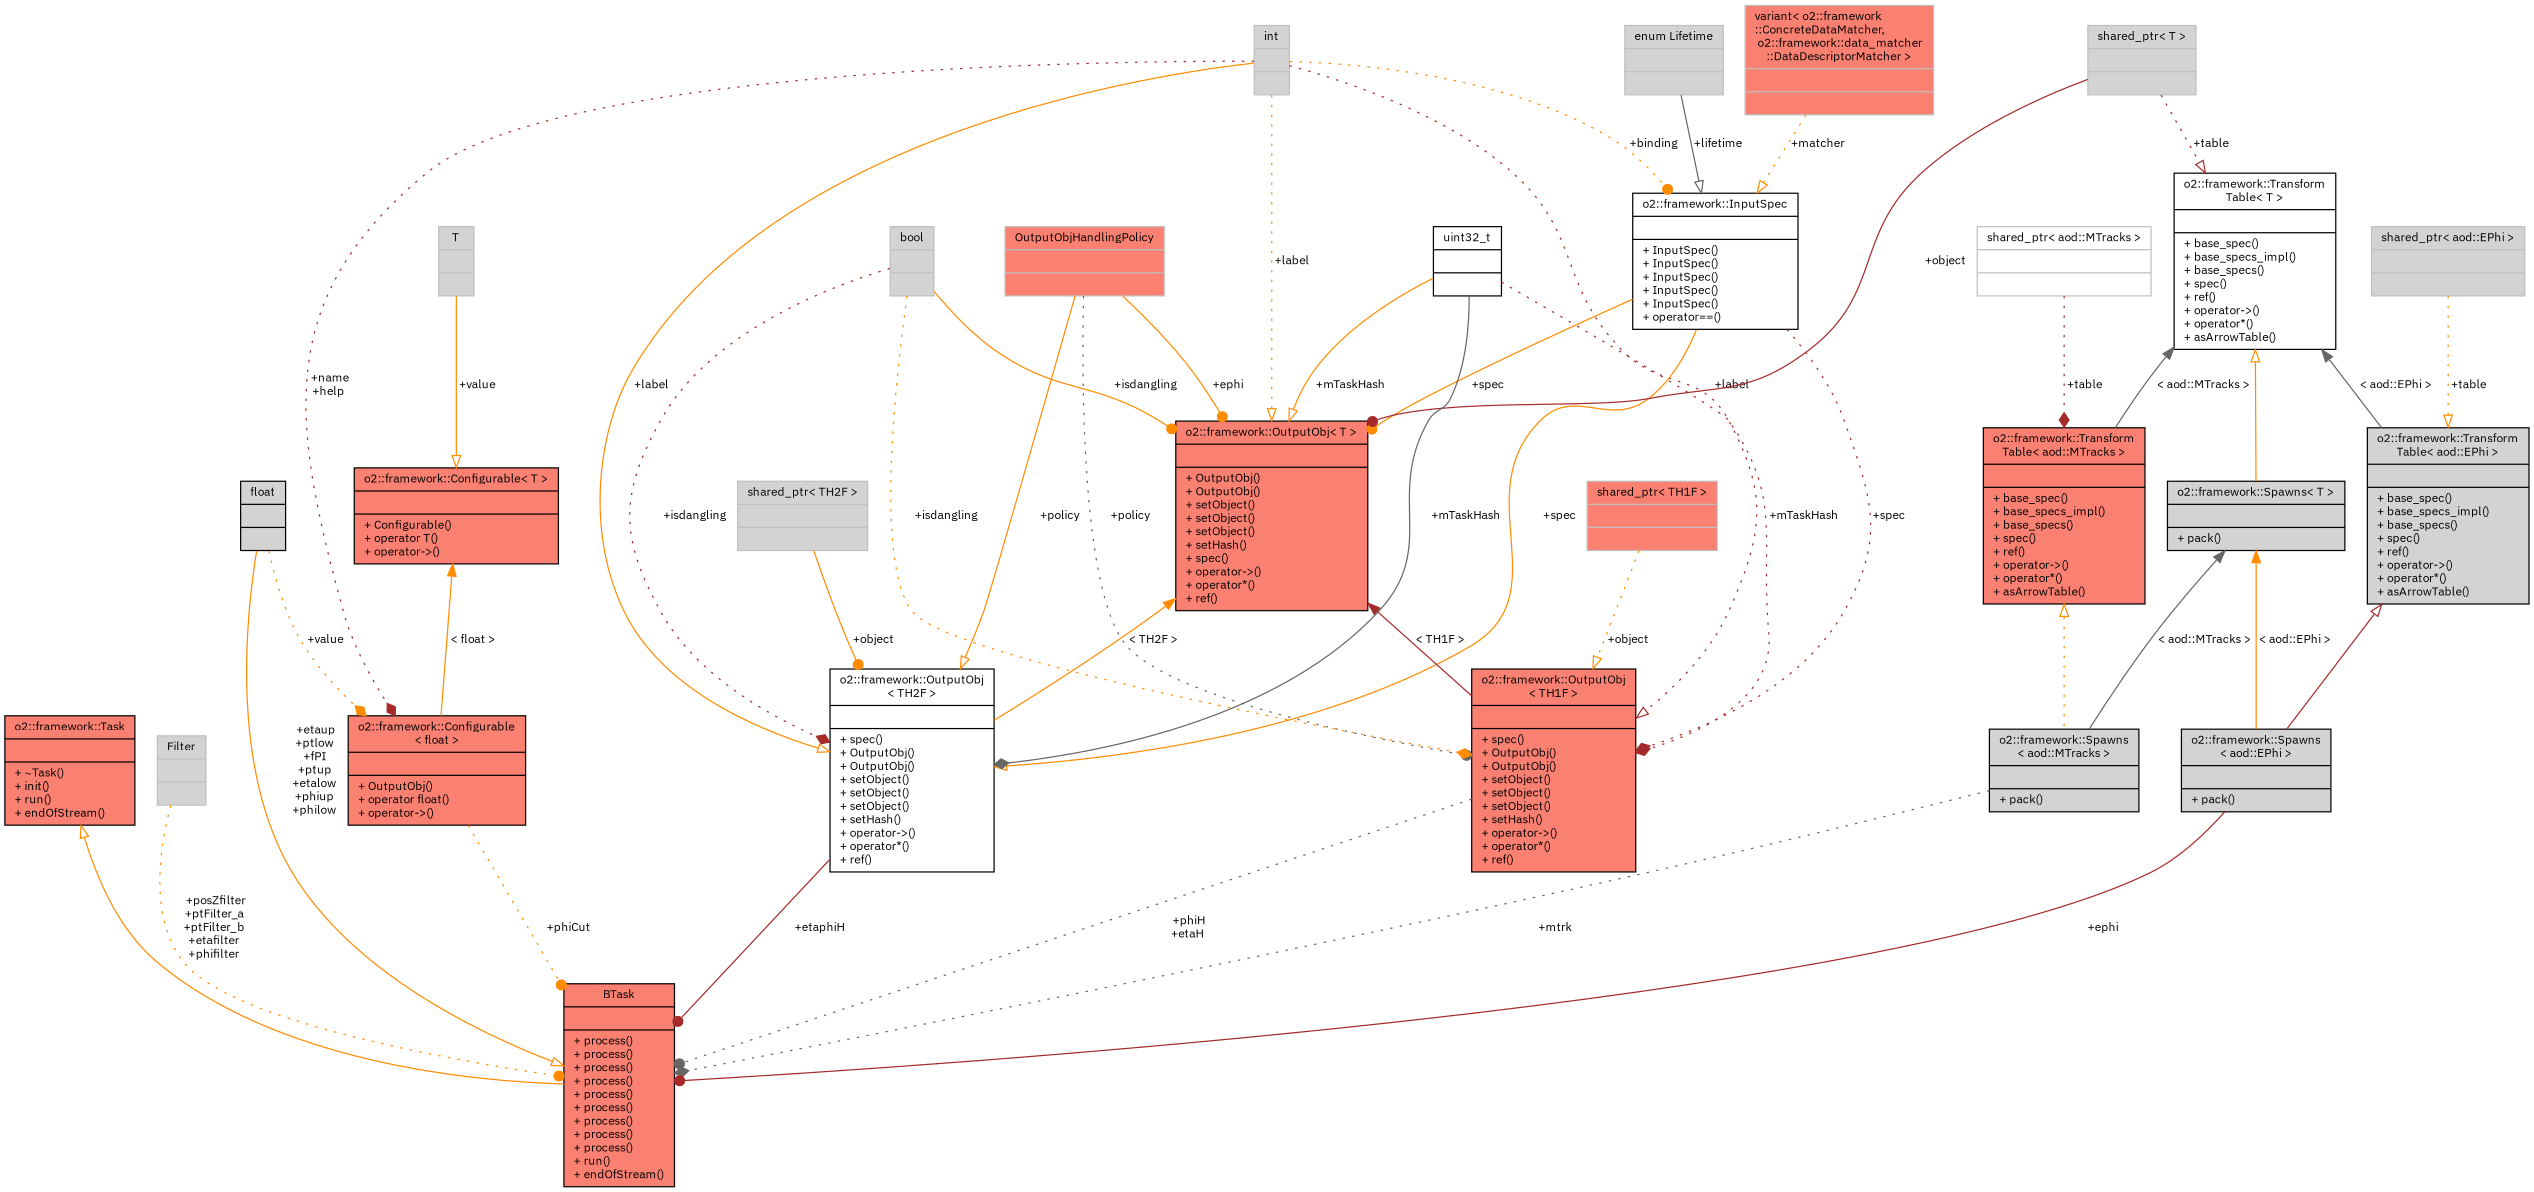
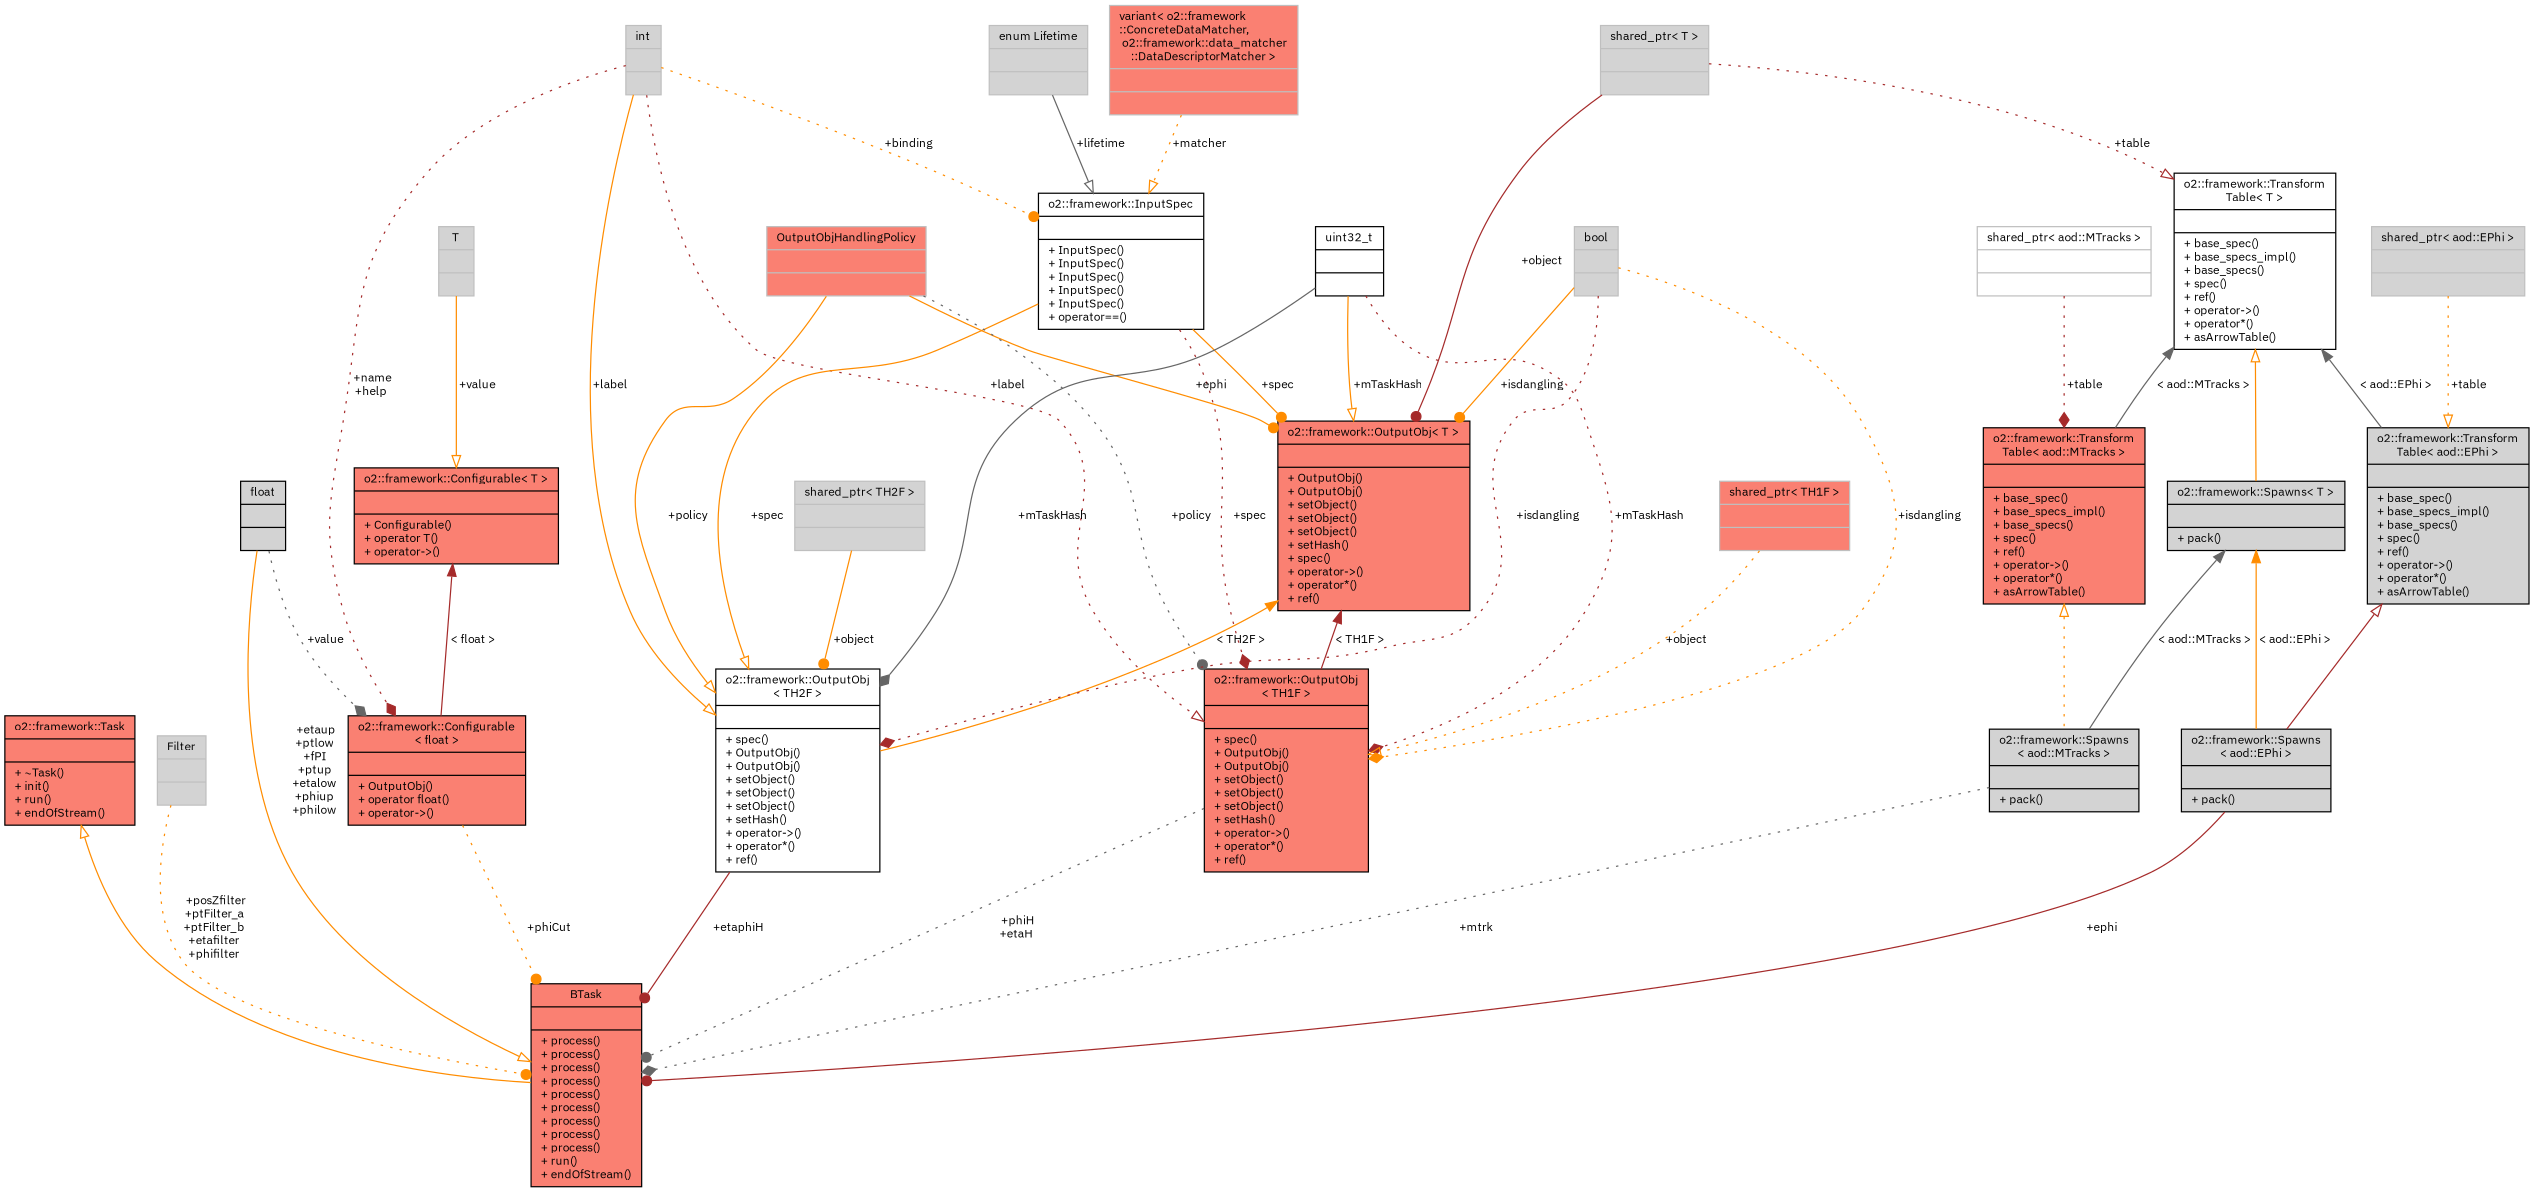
edge "int" -> "o2::framework::OutputObj< T >": removed, label "+label"
edge "float" -> "o2::framework::Configurable": color darkorange -> gray40
edge "o2::framework::Configurable" -> "o2::framework::Configurable< T >": color darkorange -> brown
